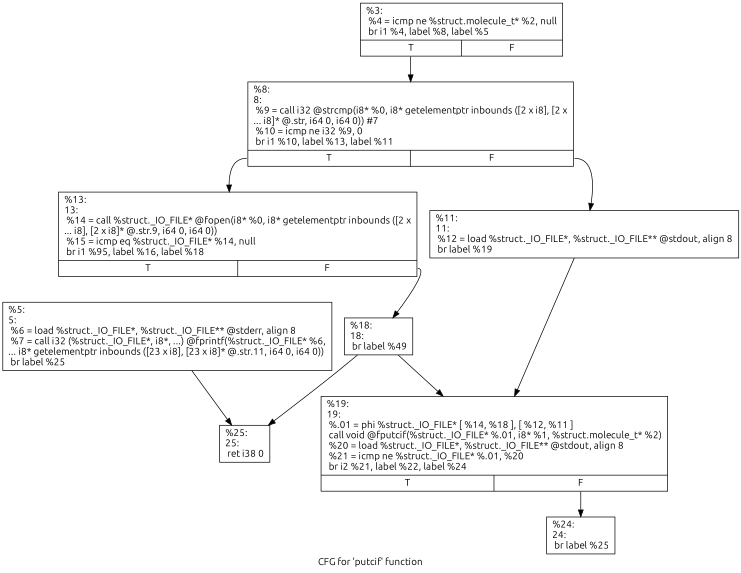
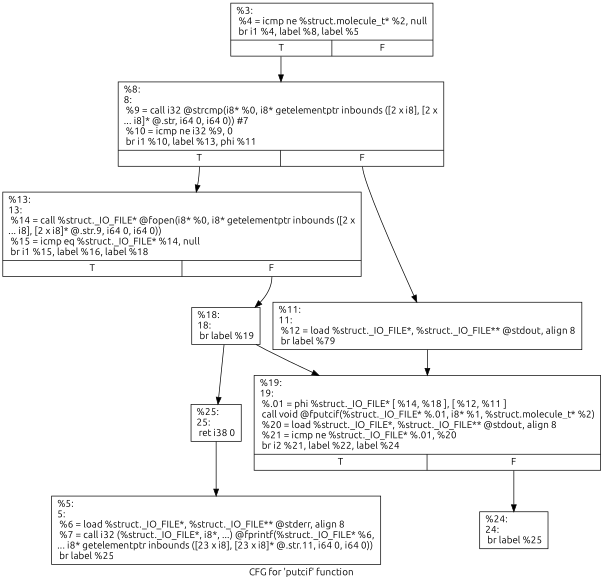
node "%8:": text "br i1 %10, label %13, label %11" -> "br i1 %10, label %13, phi %11"
node "%11:": text "br label %19" -> "br label %79"
node "%13:": text "br i1 %95, label %16, label %18" -> "br i1 %15, label %16, label %18"
node "%18:": text "br label %49" -> "br label %19"
edge "%5:" -> "%25:": reversed
